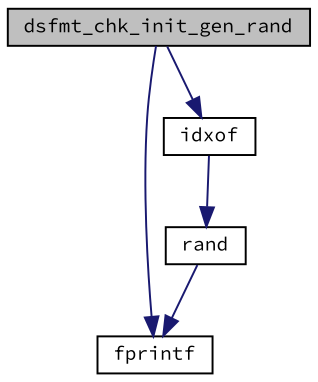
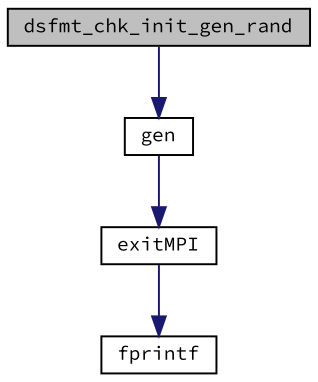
node "idxof": label "idxof" -> "gen"
edge "dsfmt_chk_init_gen_rand" -> "fprintf": removed
node "rand": label "rand" -> "exitMPI"
